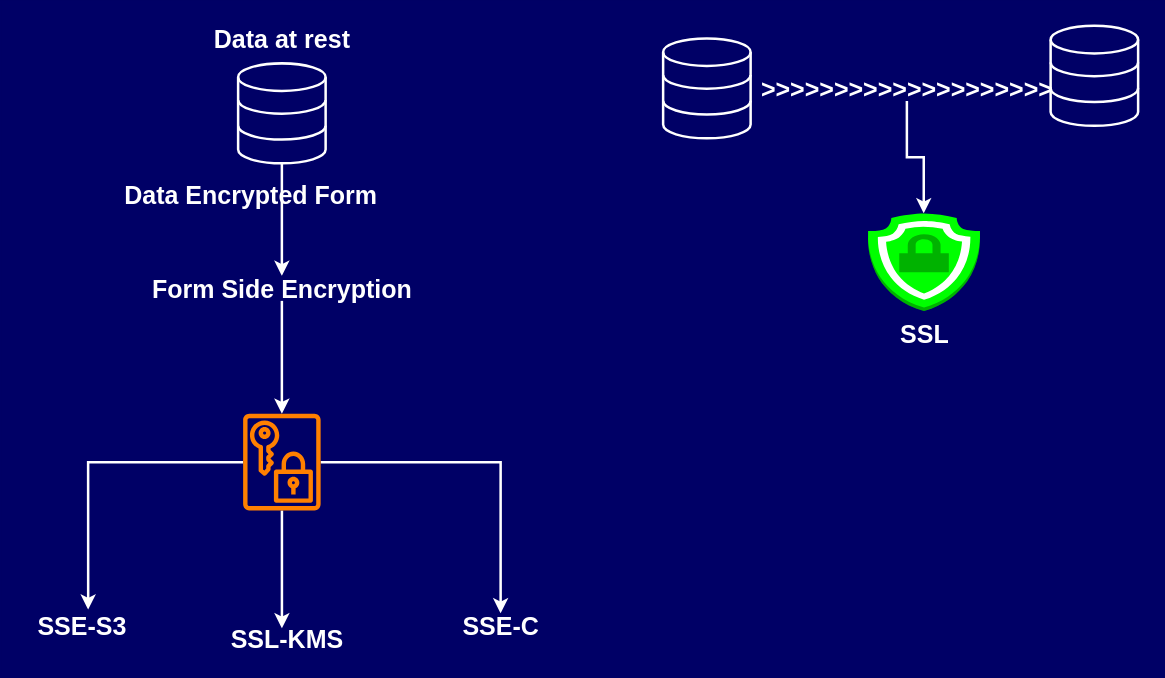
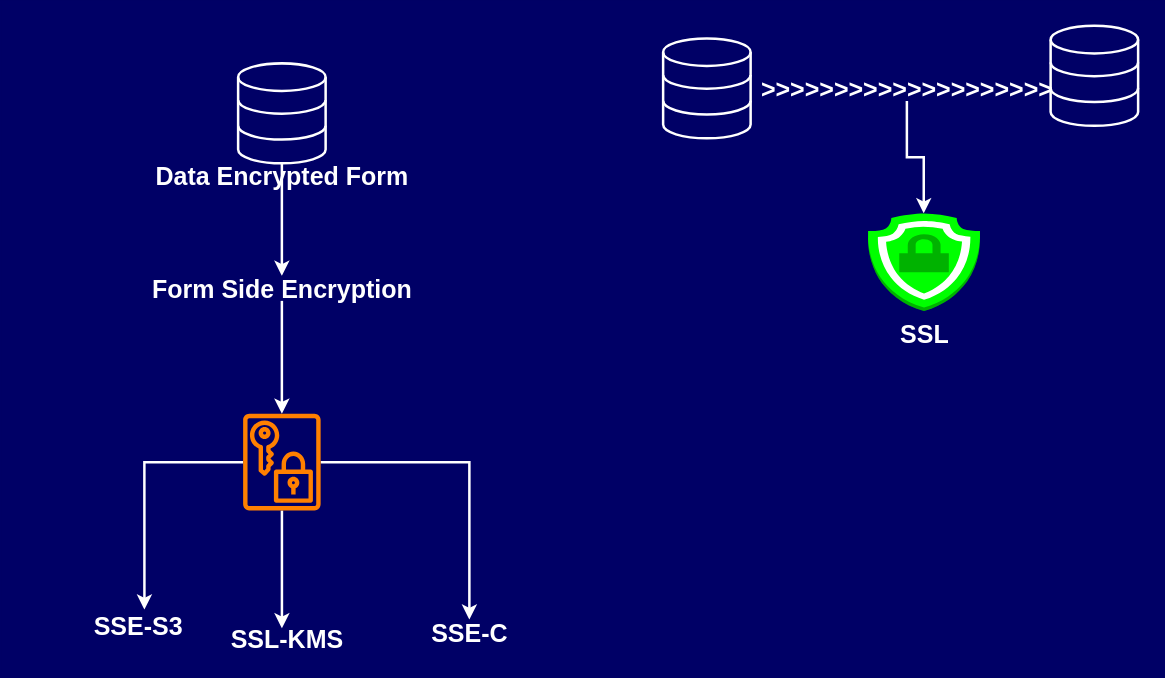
node "Data at rest": removed
node "Data Encrypted Form": moved (251, 194) -> (282, 176)
node "SSE-S3": moved (82, 626) -> (138, 626)
node "SSE-C": moved (501, 626) -> (469, 632)
